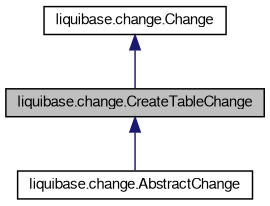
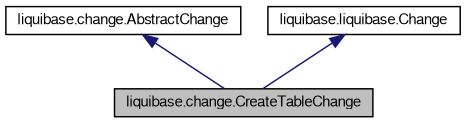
node "liquibase.change.Change": label "liquibase.change.Change" -> "liquibase.liquibase.Change"
edge "liquibase.change.AbstractChange" -> "liquibase.change.CreateTableChange": reversed
